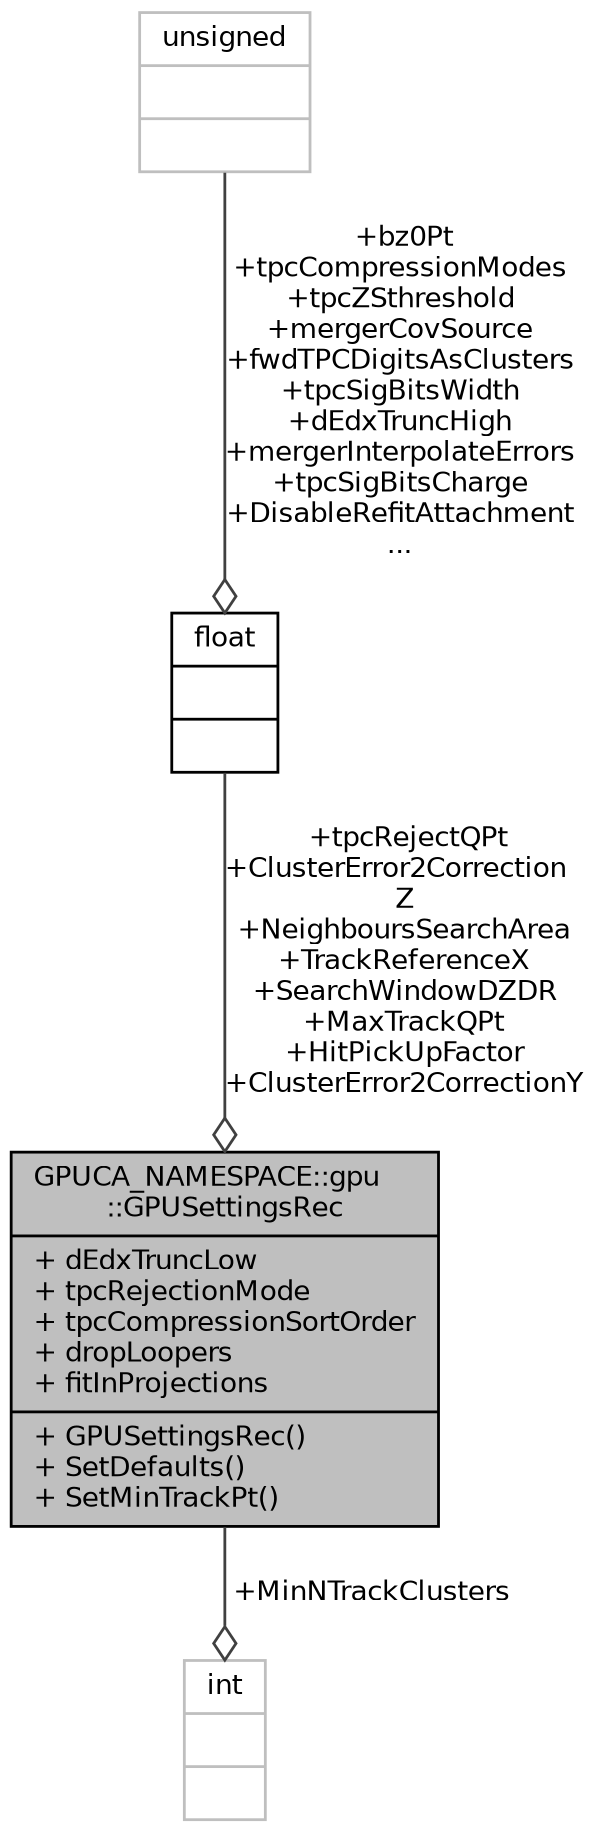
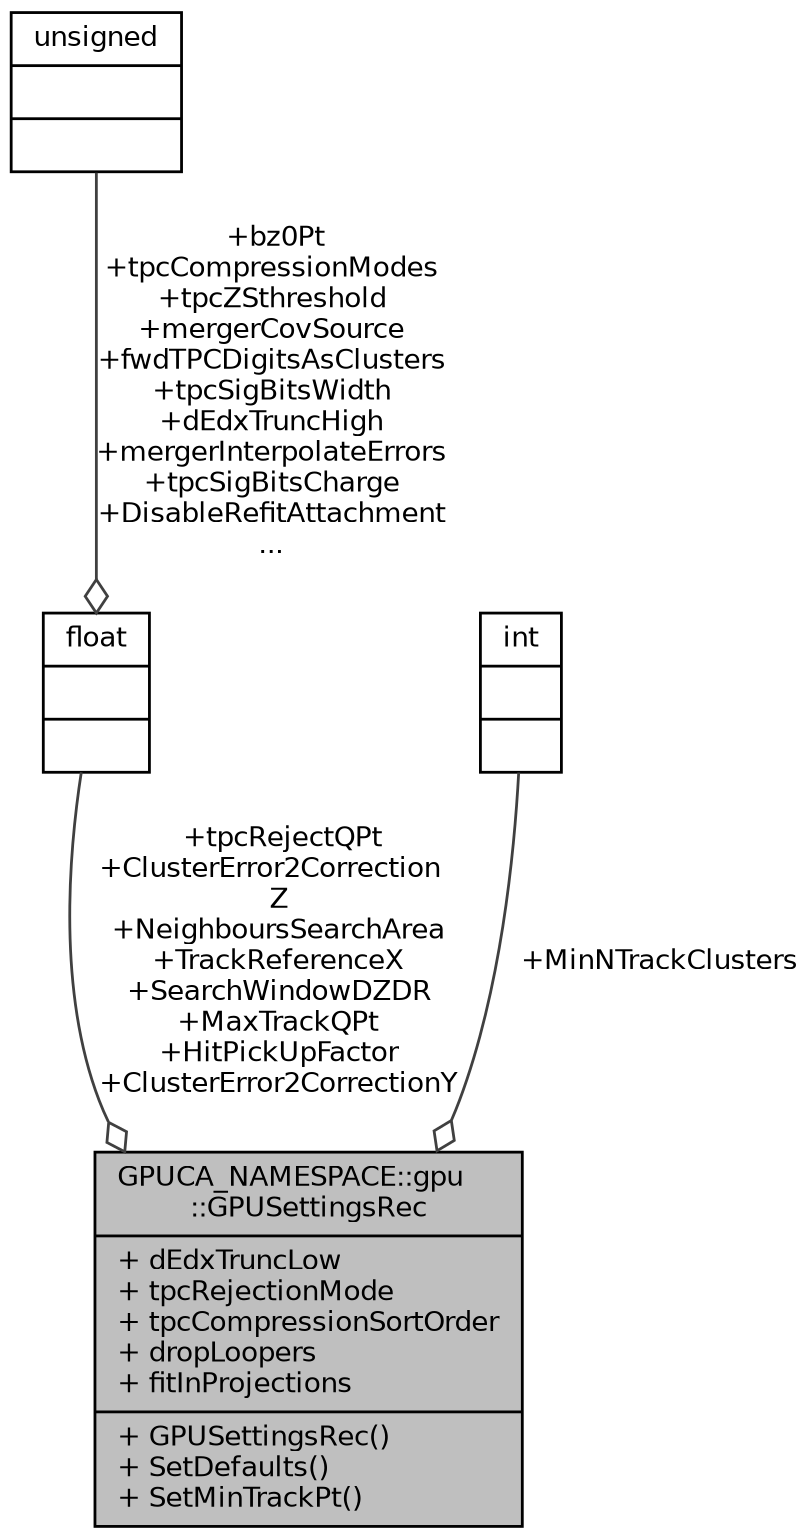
node "unsigned": color grey75 -> black
edge "GPUCA_NAMESPACE::gpu" -> "int": reversed
node "int": color grey75 -> black
